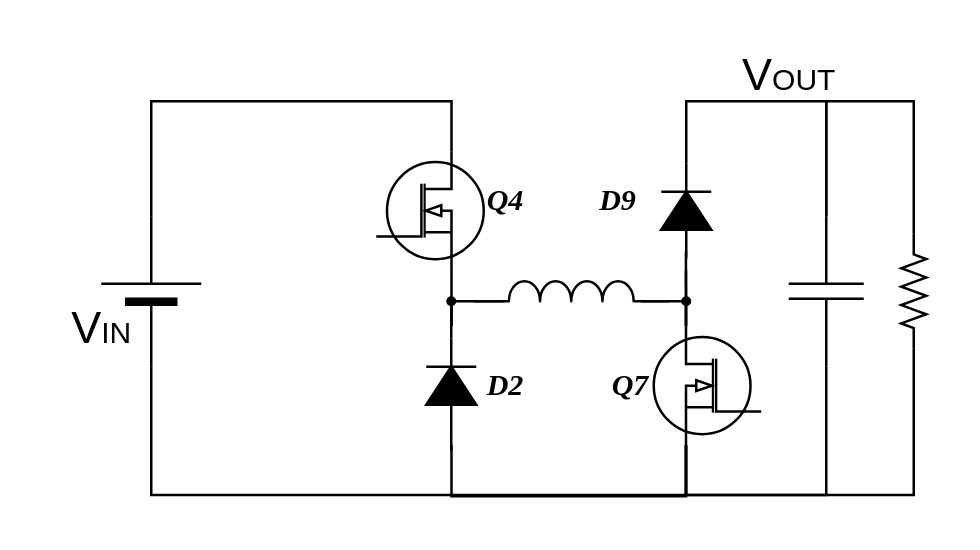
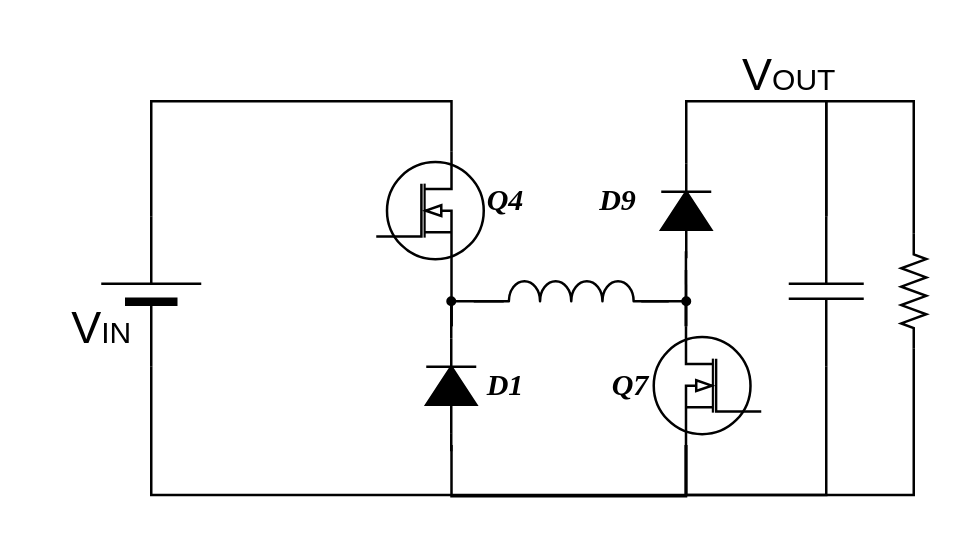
node "D2": label "D2" -> "D1"
